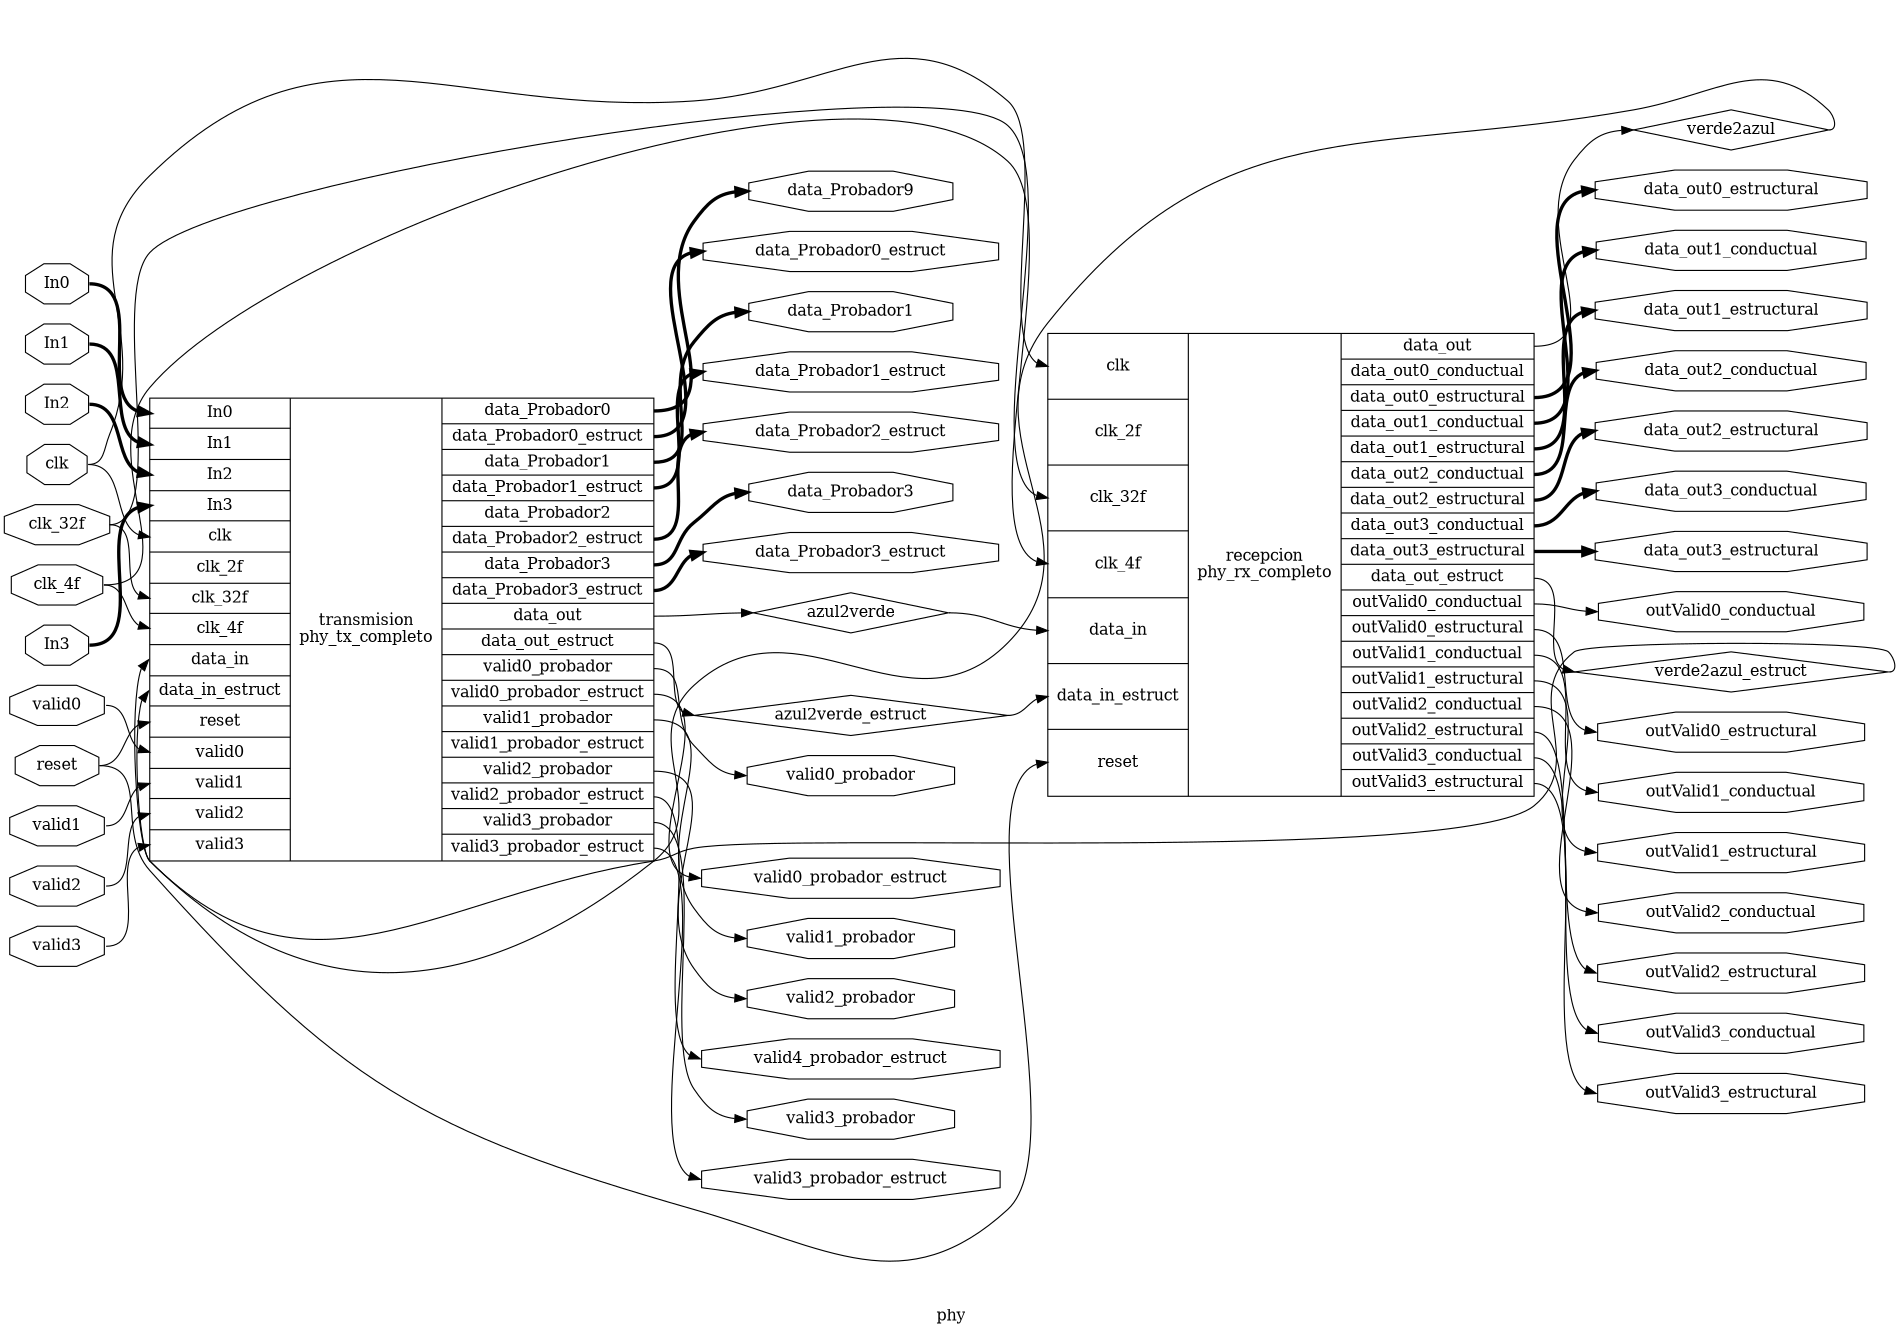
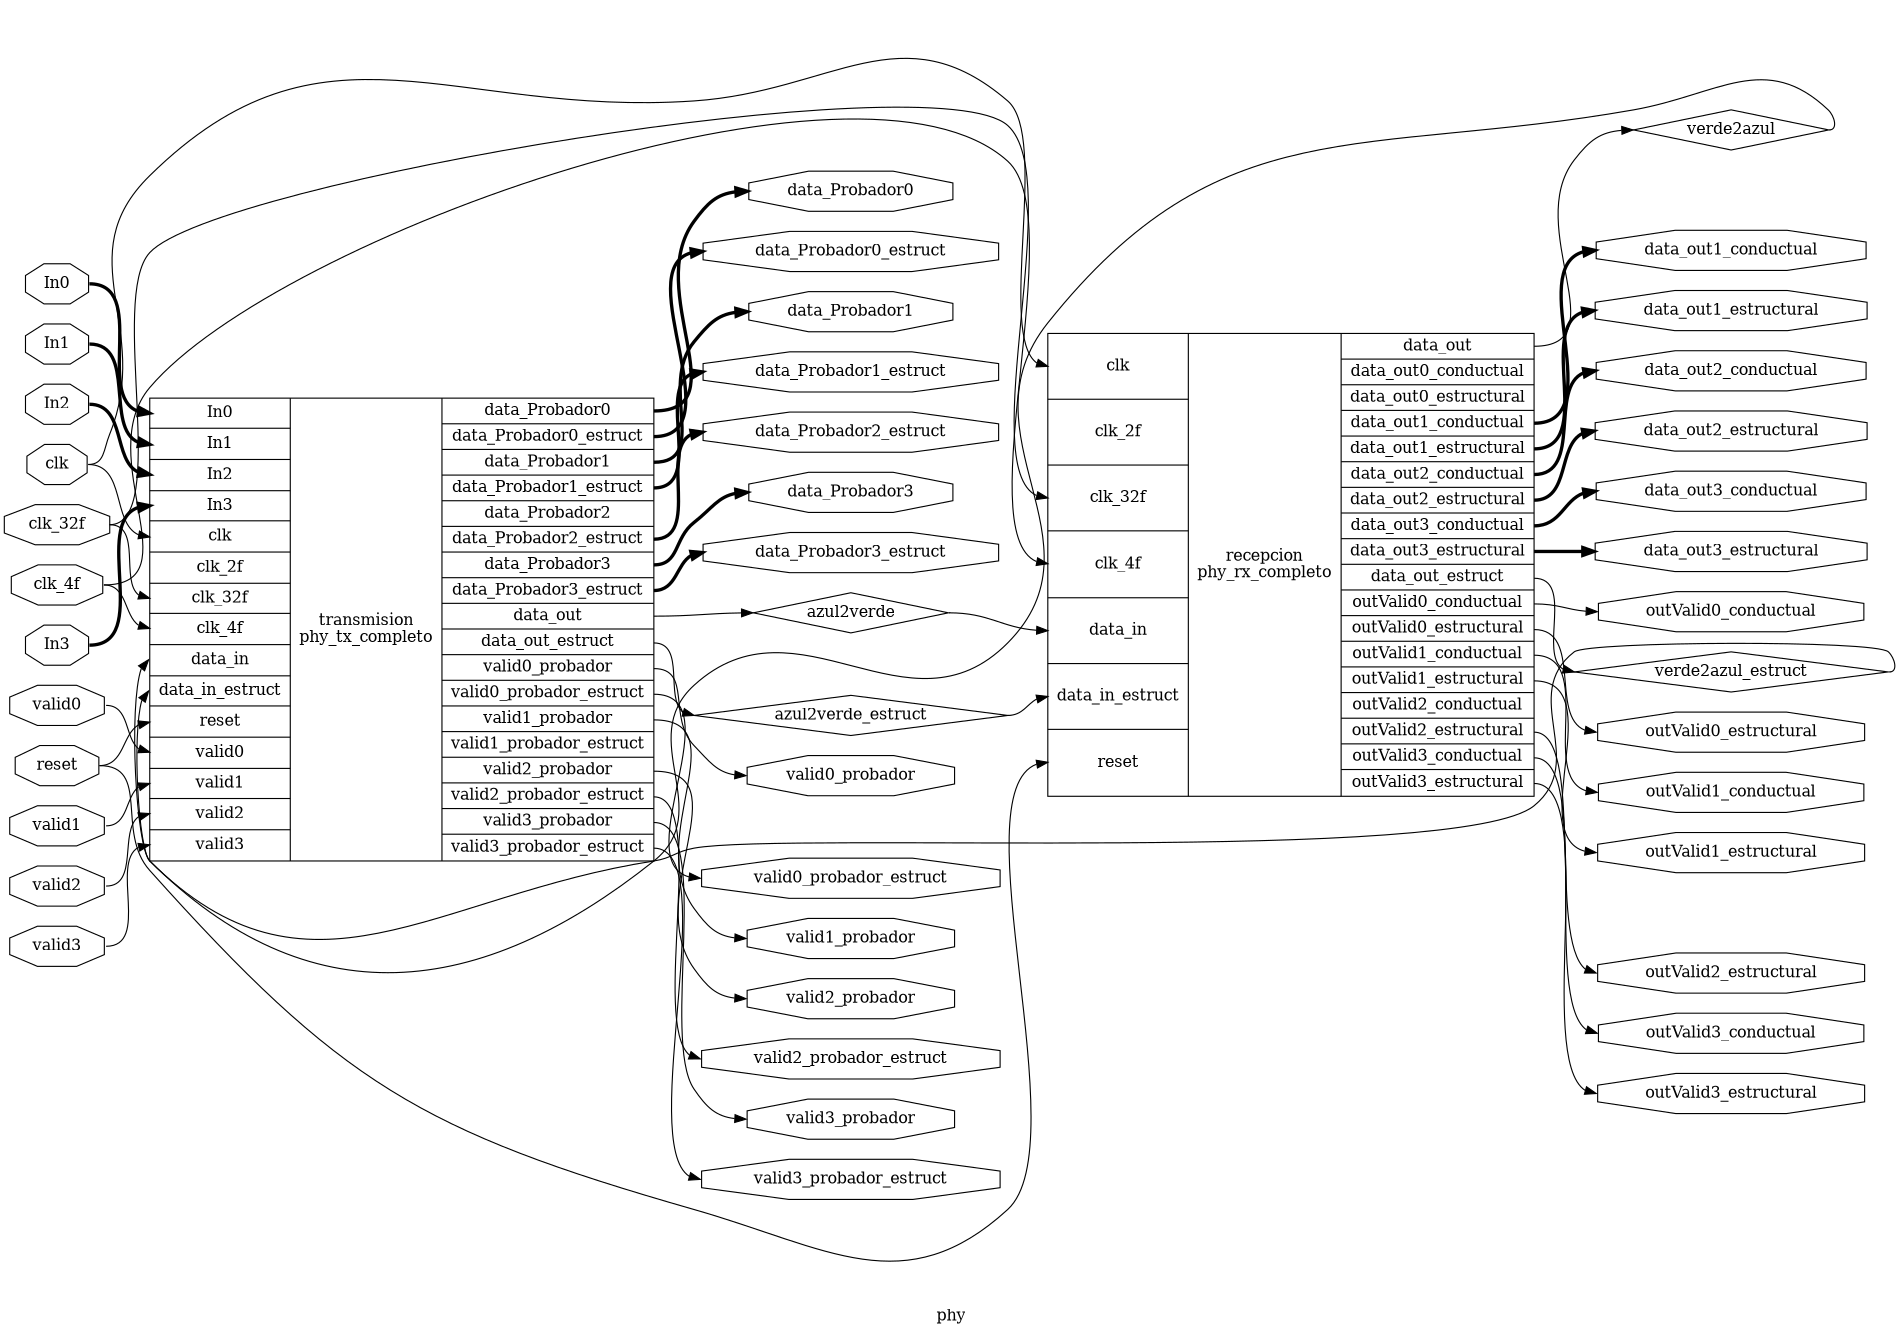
node "data_out0_estructural": removed
node "data_Probador9": label "data_Probador9" -> "data_Probador0"
node "outValid2_conductual": removed
node "valid4_probador_estruct": label "valid4_probador_estruct" -> "valid2_probador_estruct"
